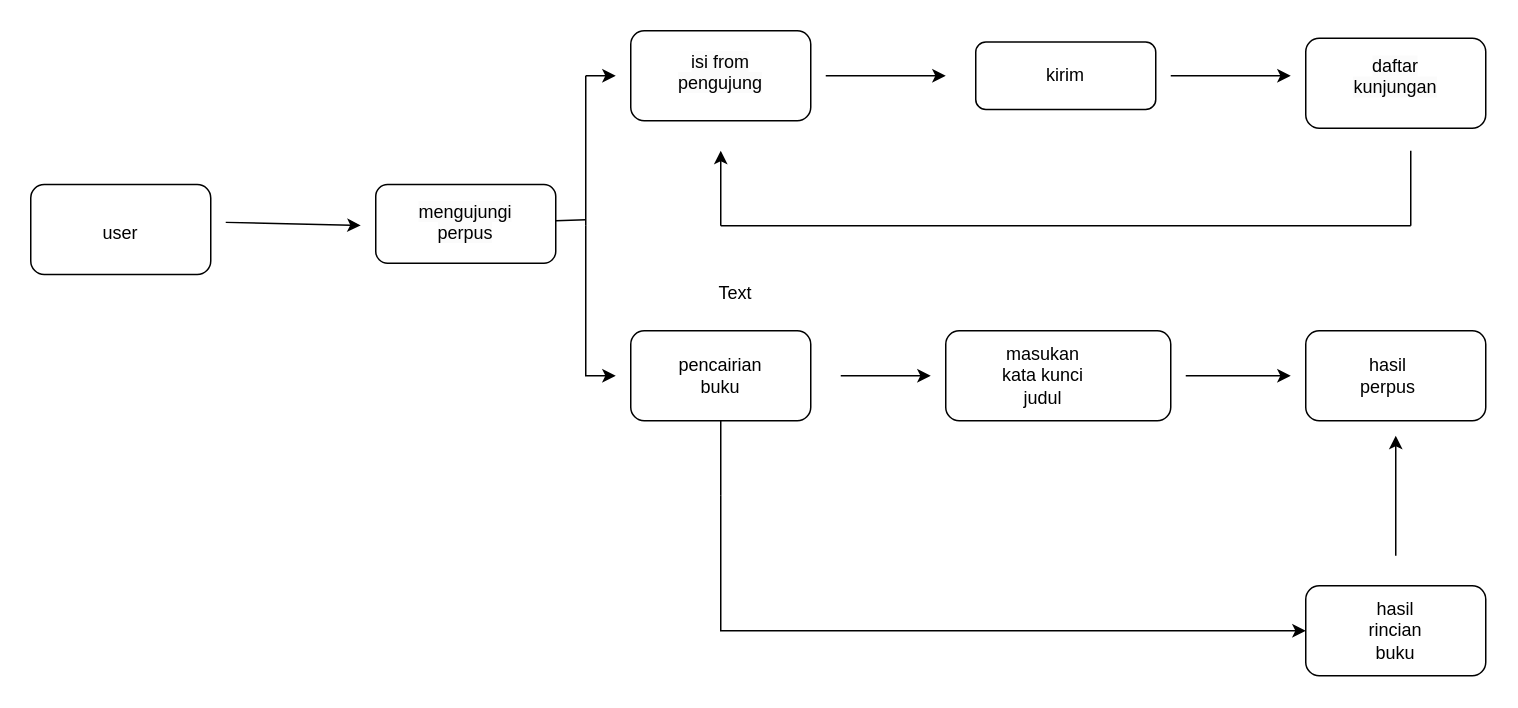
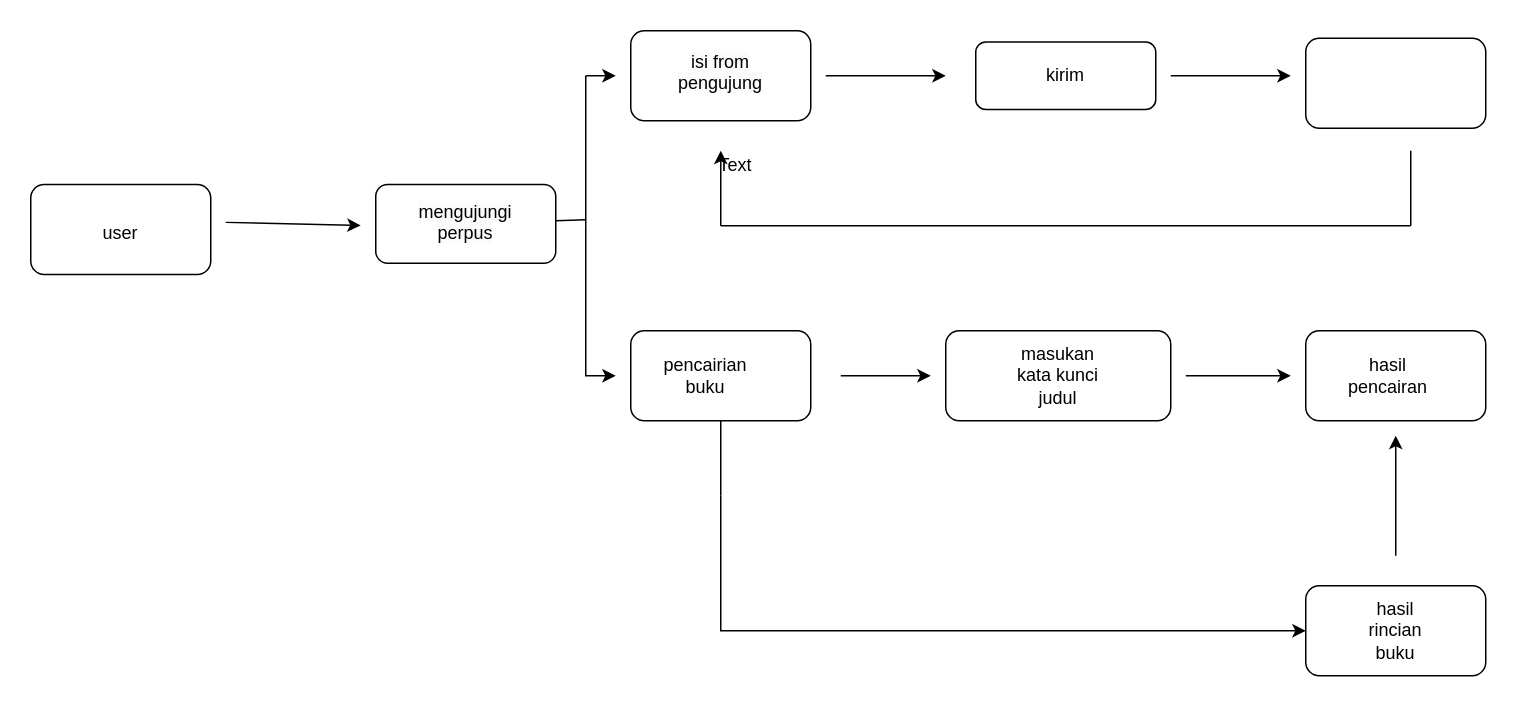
node "daftar kunjungan": removed
node "Text": moved (736, 293) -> (736, 166)
node "pencairian buku": moved (721, 376) -> (706, 376)
node "masukan kata kunci judul": moved (1043, 376) -> (1058, 376)
node "hasil perpus": label "hasil perpus" -> "hasil pencairan"
